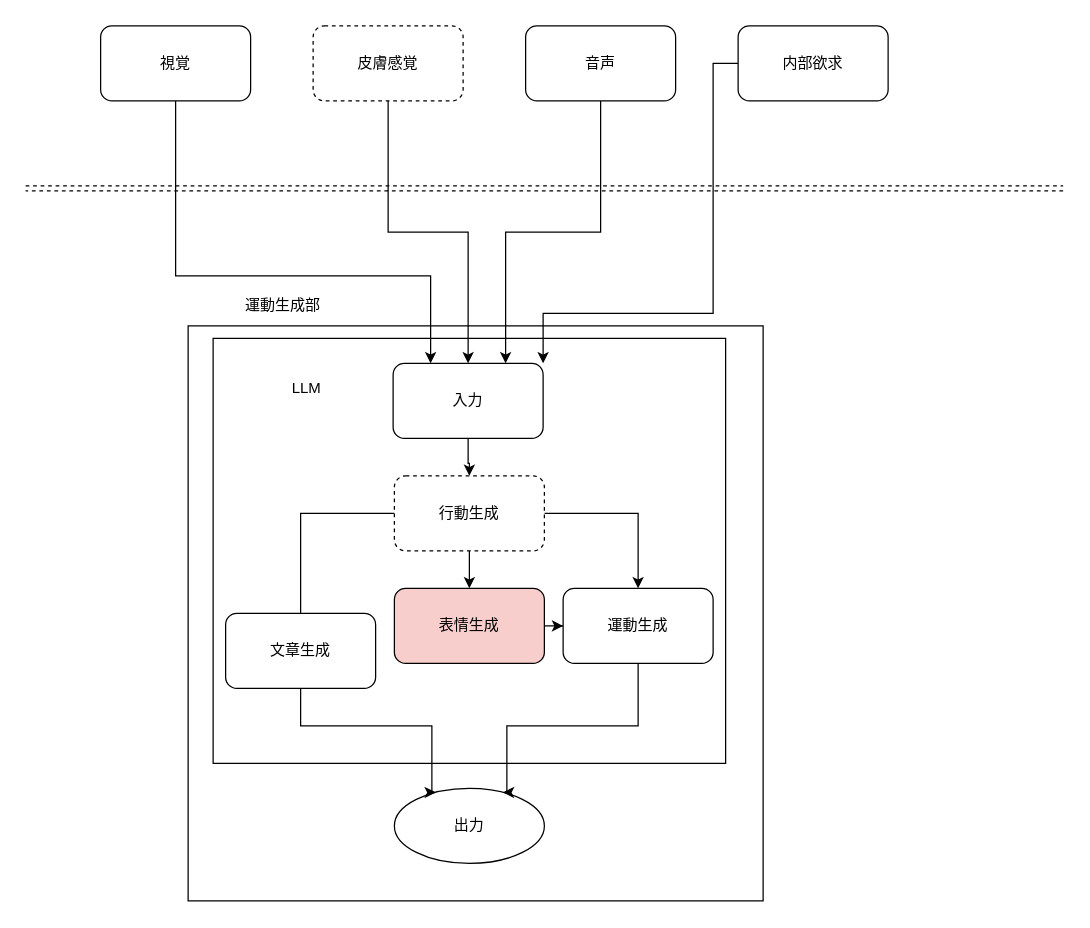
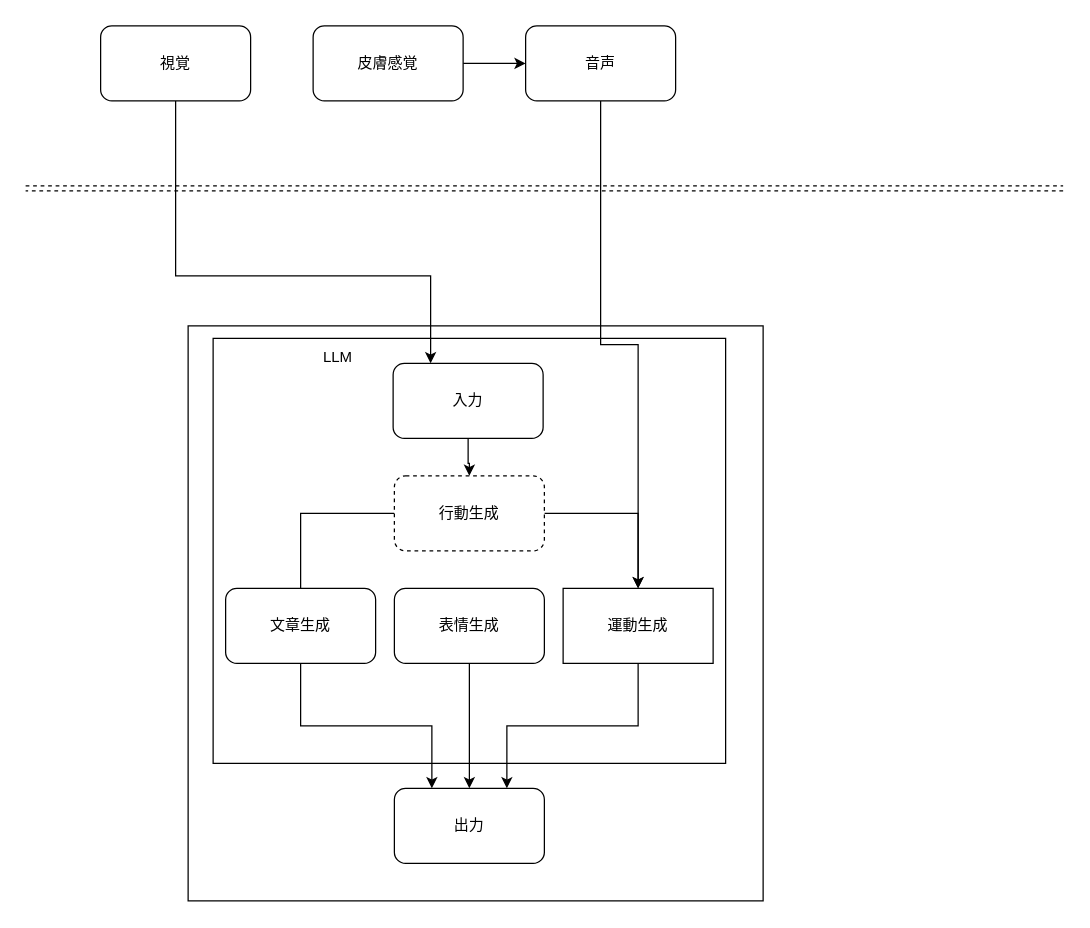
node "皮膚感覚": style dashed -> solid
node "内部欲求": removed
edge "皮膚感覚" -> "入力": now "皮膚感覚" -> "音声"
edge "音声" -> "入力": now "音声" -> "運動生成"
node "運動生成部": removed
edge "内部欲求" -> "入力": removed
node "LLM": moved (307, 388) -> (338, 357)
edge "行動生成" -> "表情生成": removed
node "表情生成": fillcolor #f8cecc -> #ffffff
edge "表情生成" -> "運動生成": now "表情生成" -> "出力"
node "運動生成": shape rounded rectangle -> rectangle
node "文章生成": moved (301, 651) -> (301, 626)
node "出力": shape ellipse -> rounded rectangle
